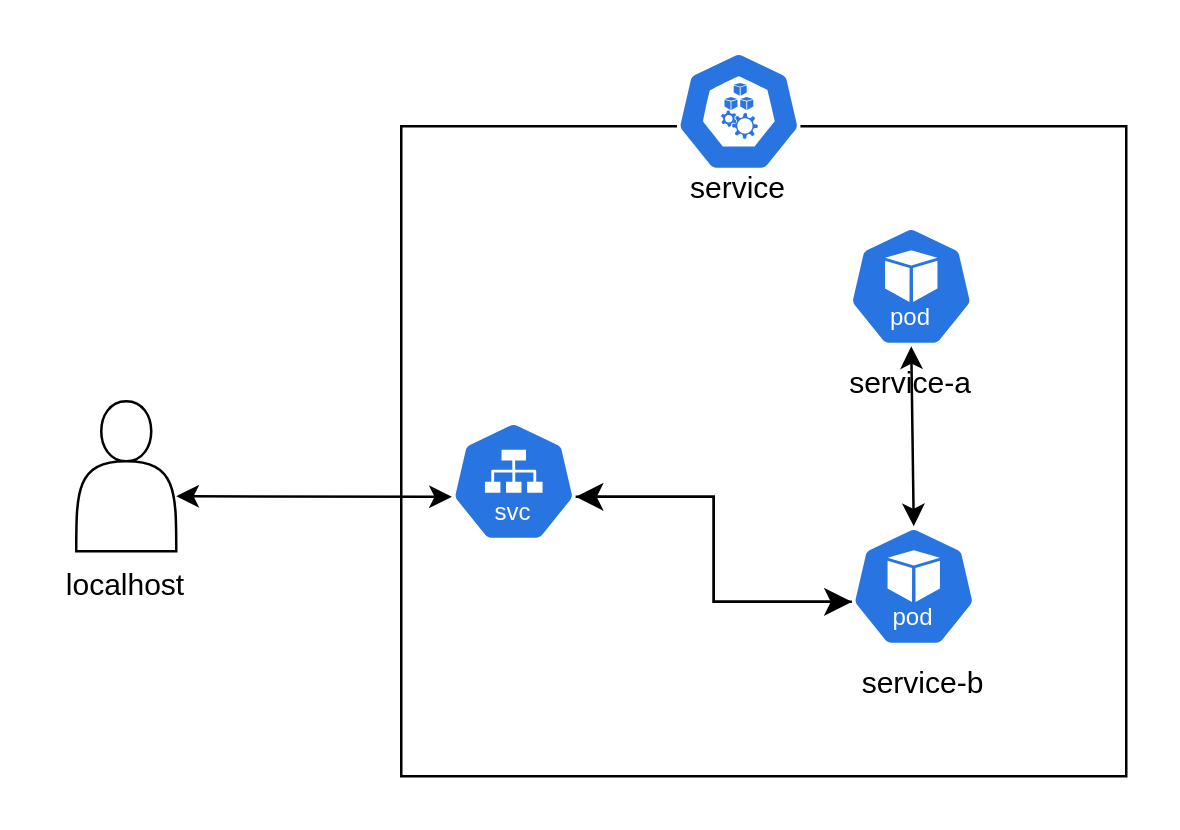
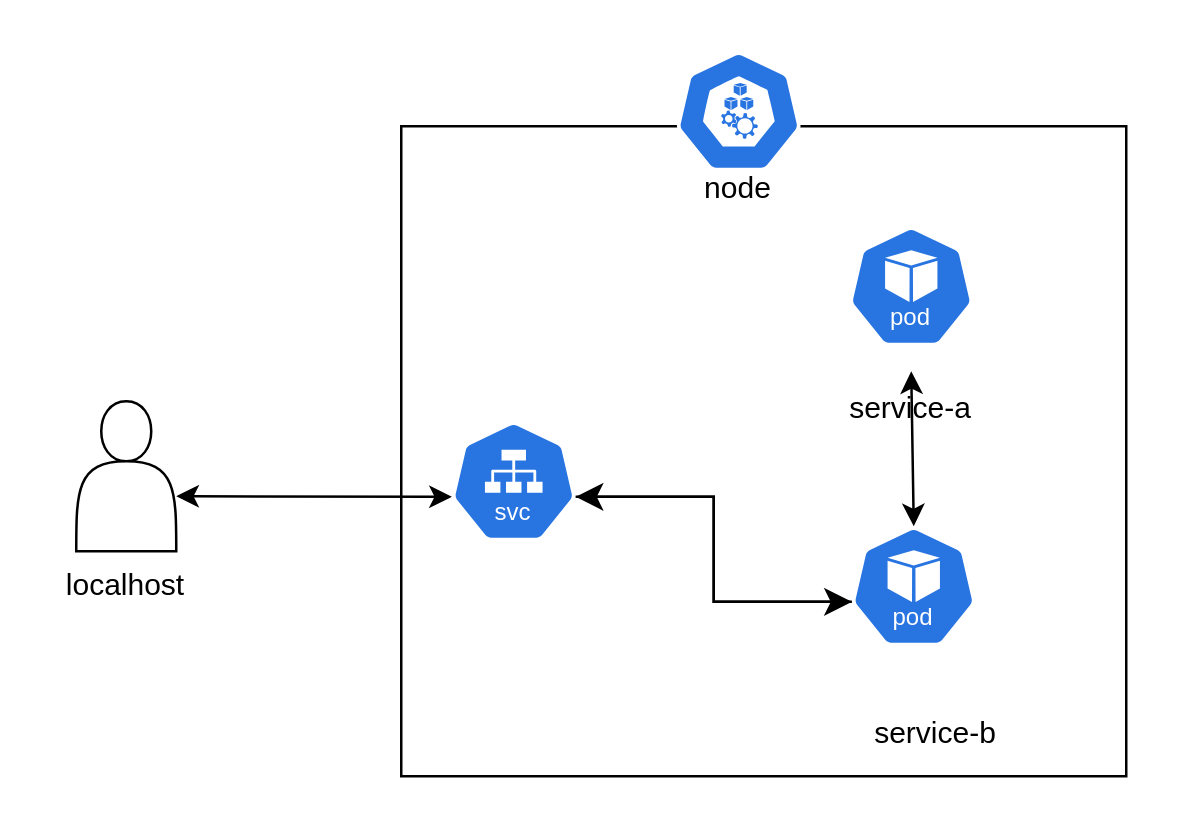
node "service": label "service" -> "node"
node "service-a": moved (911, 384) -> (911, 409)
node "service-b": moved (924, 684) -> (936, 734)
